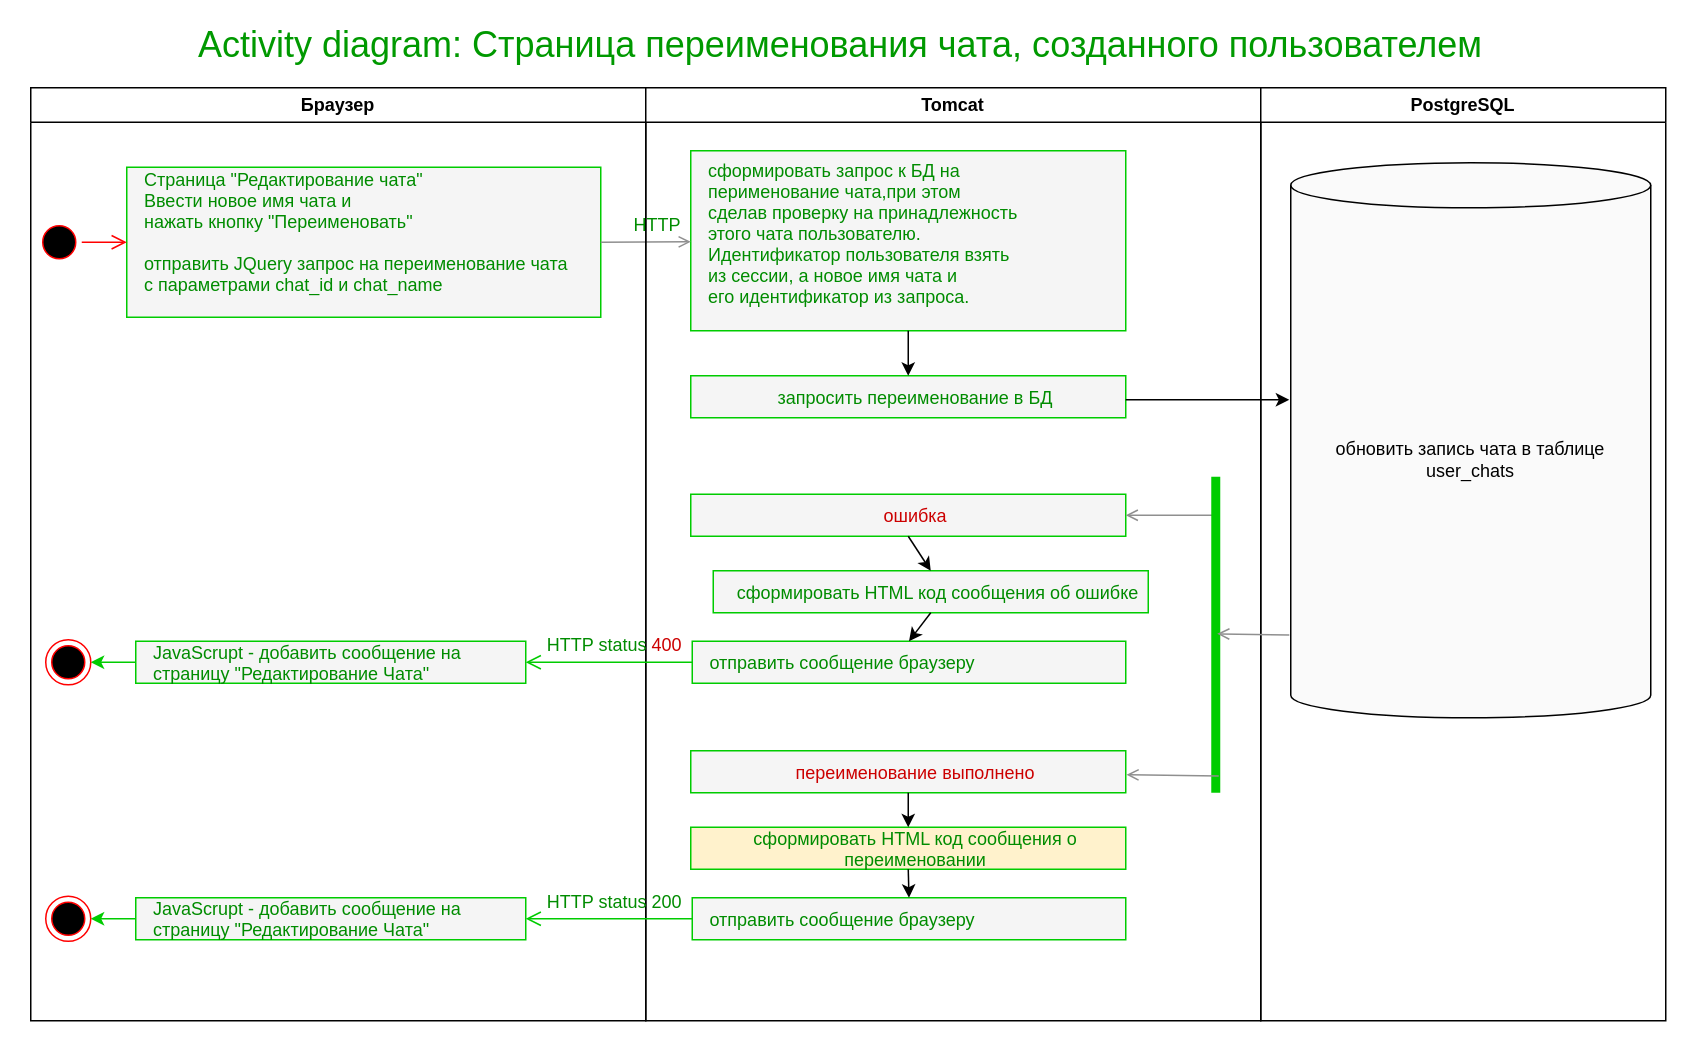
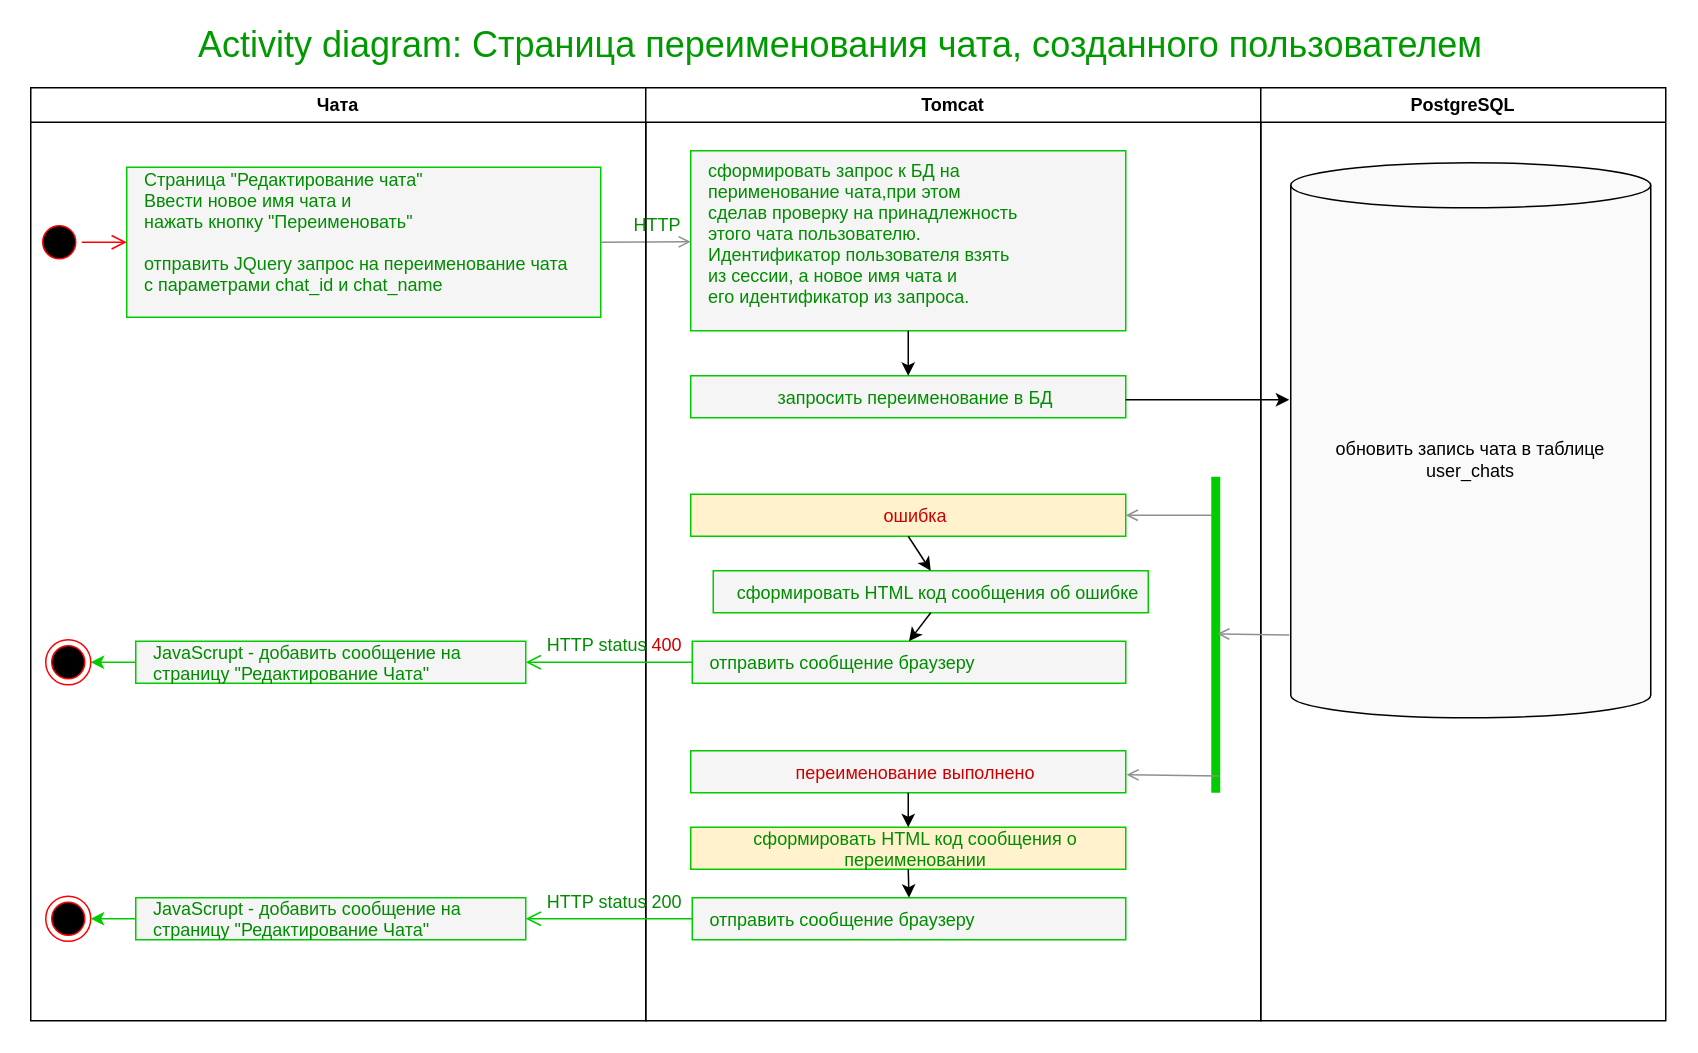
node "Браузер": label "Браузер" -> "Чата"
node "ошибка": fillcolor #f5f5f5 -> #fff2cc
